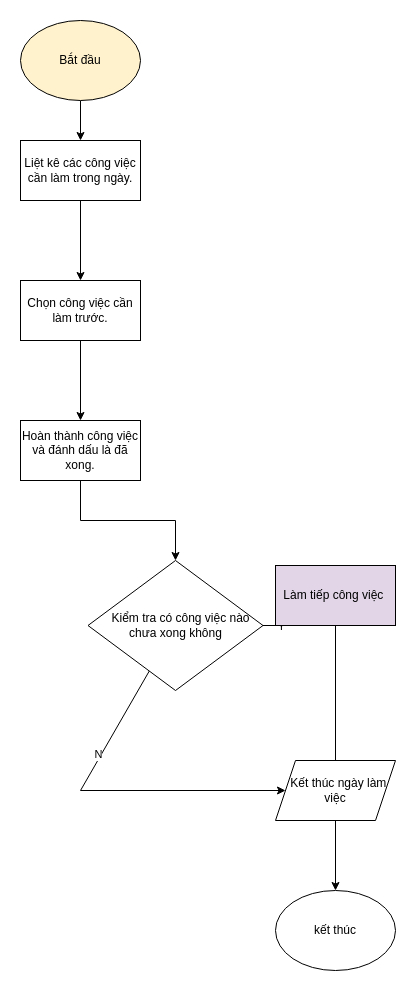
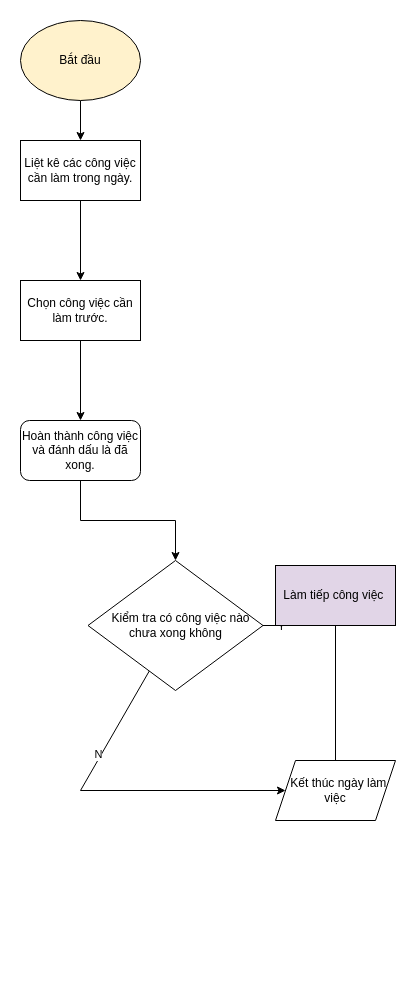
node "Hoàn thành công việc và đánh dấu là đã xong.": shape rectangle -> rounded rectangle
edge "Kết thúc ngày làm việc" -> "kết thúc": removed
node "kết thúc": removed
